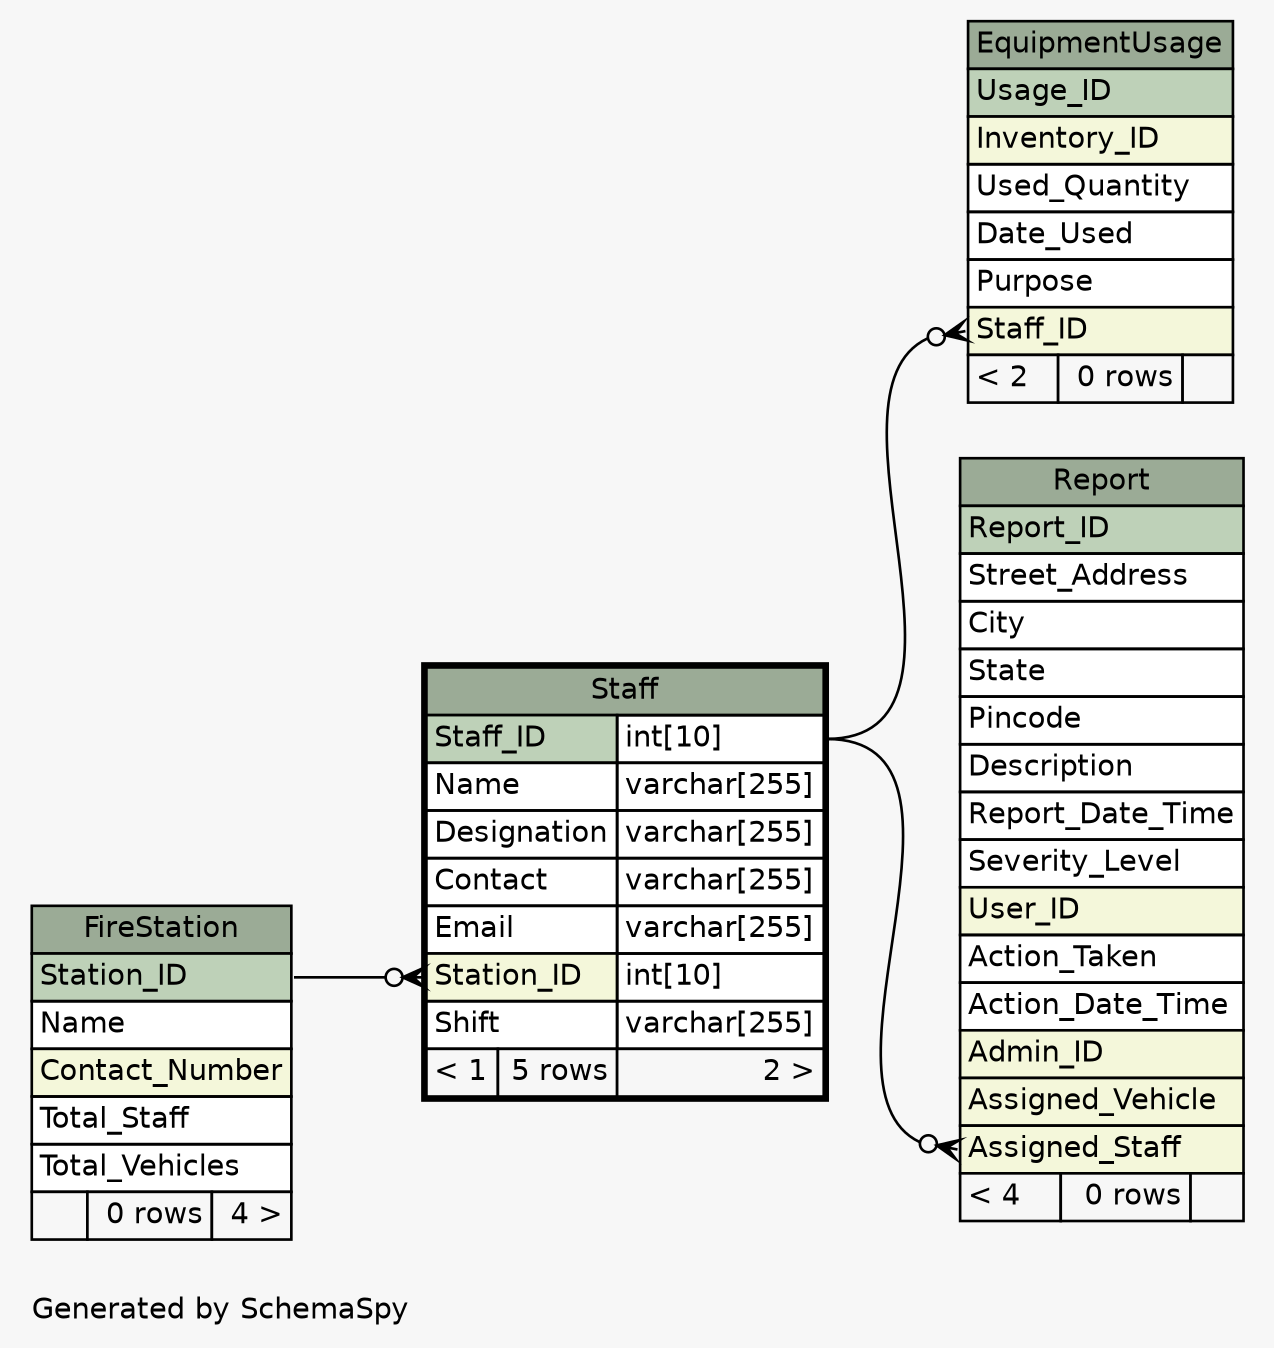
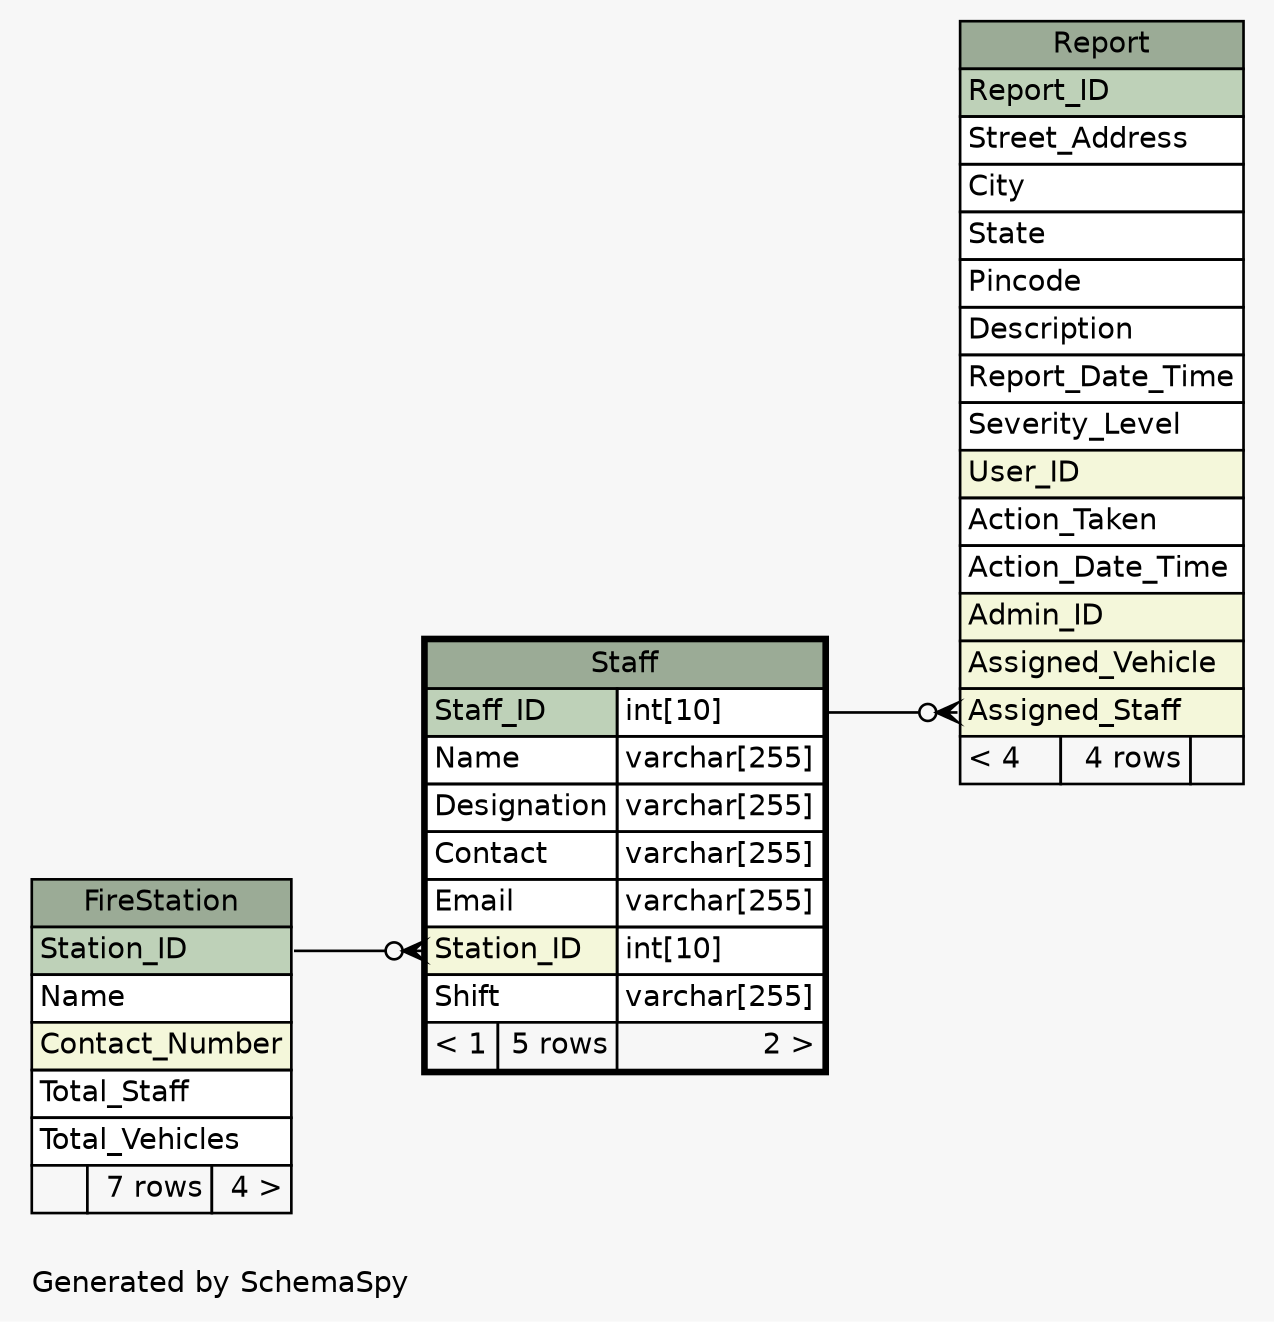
node "EquipmentUsage": removed
node "Report": text "0 rows" -> "4 rows"
node "FireStation": text "0 rows" -> "7 rows"
